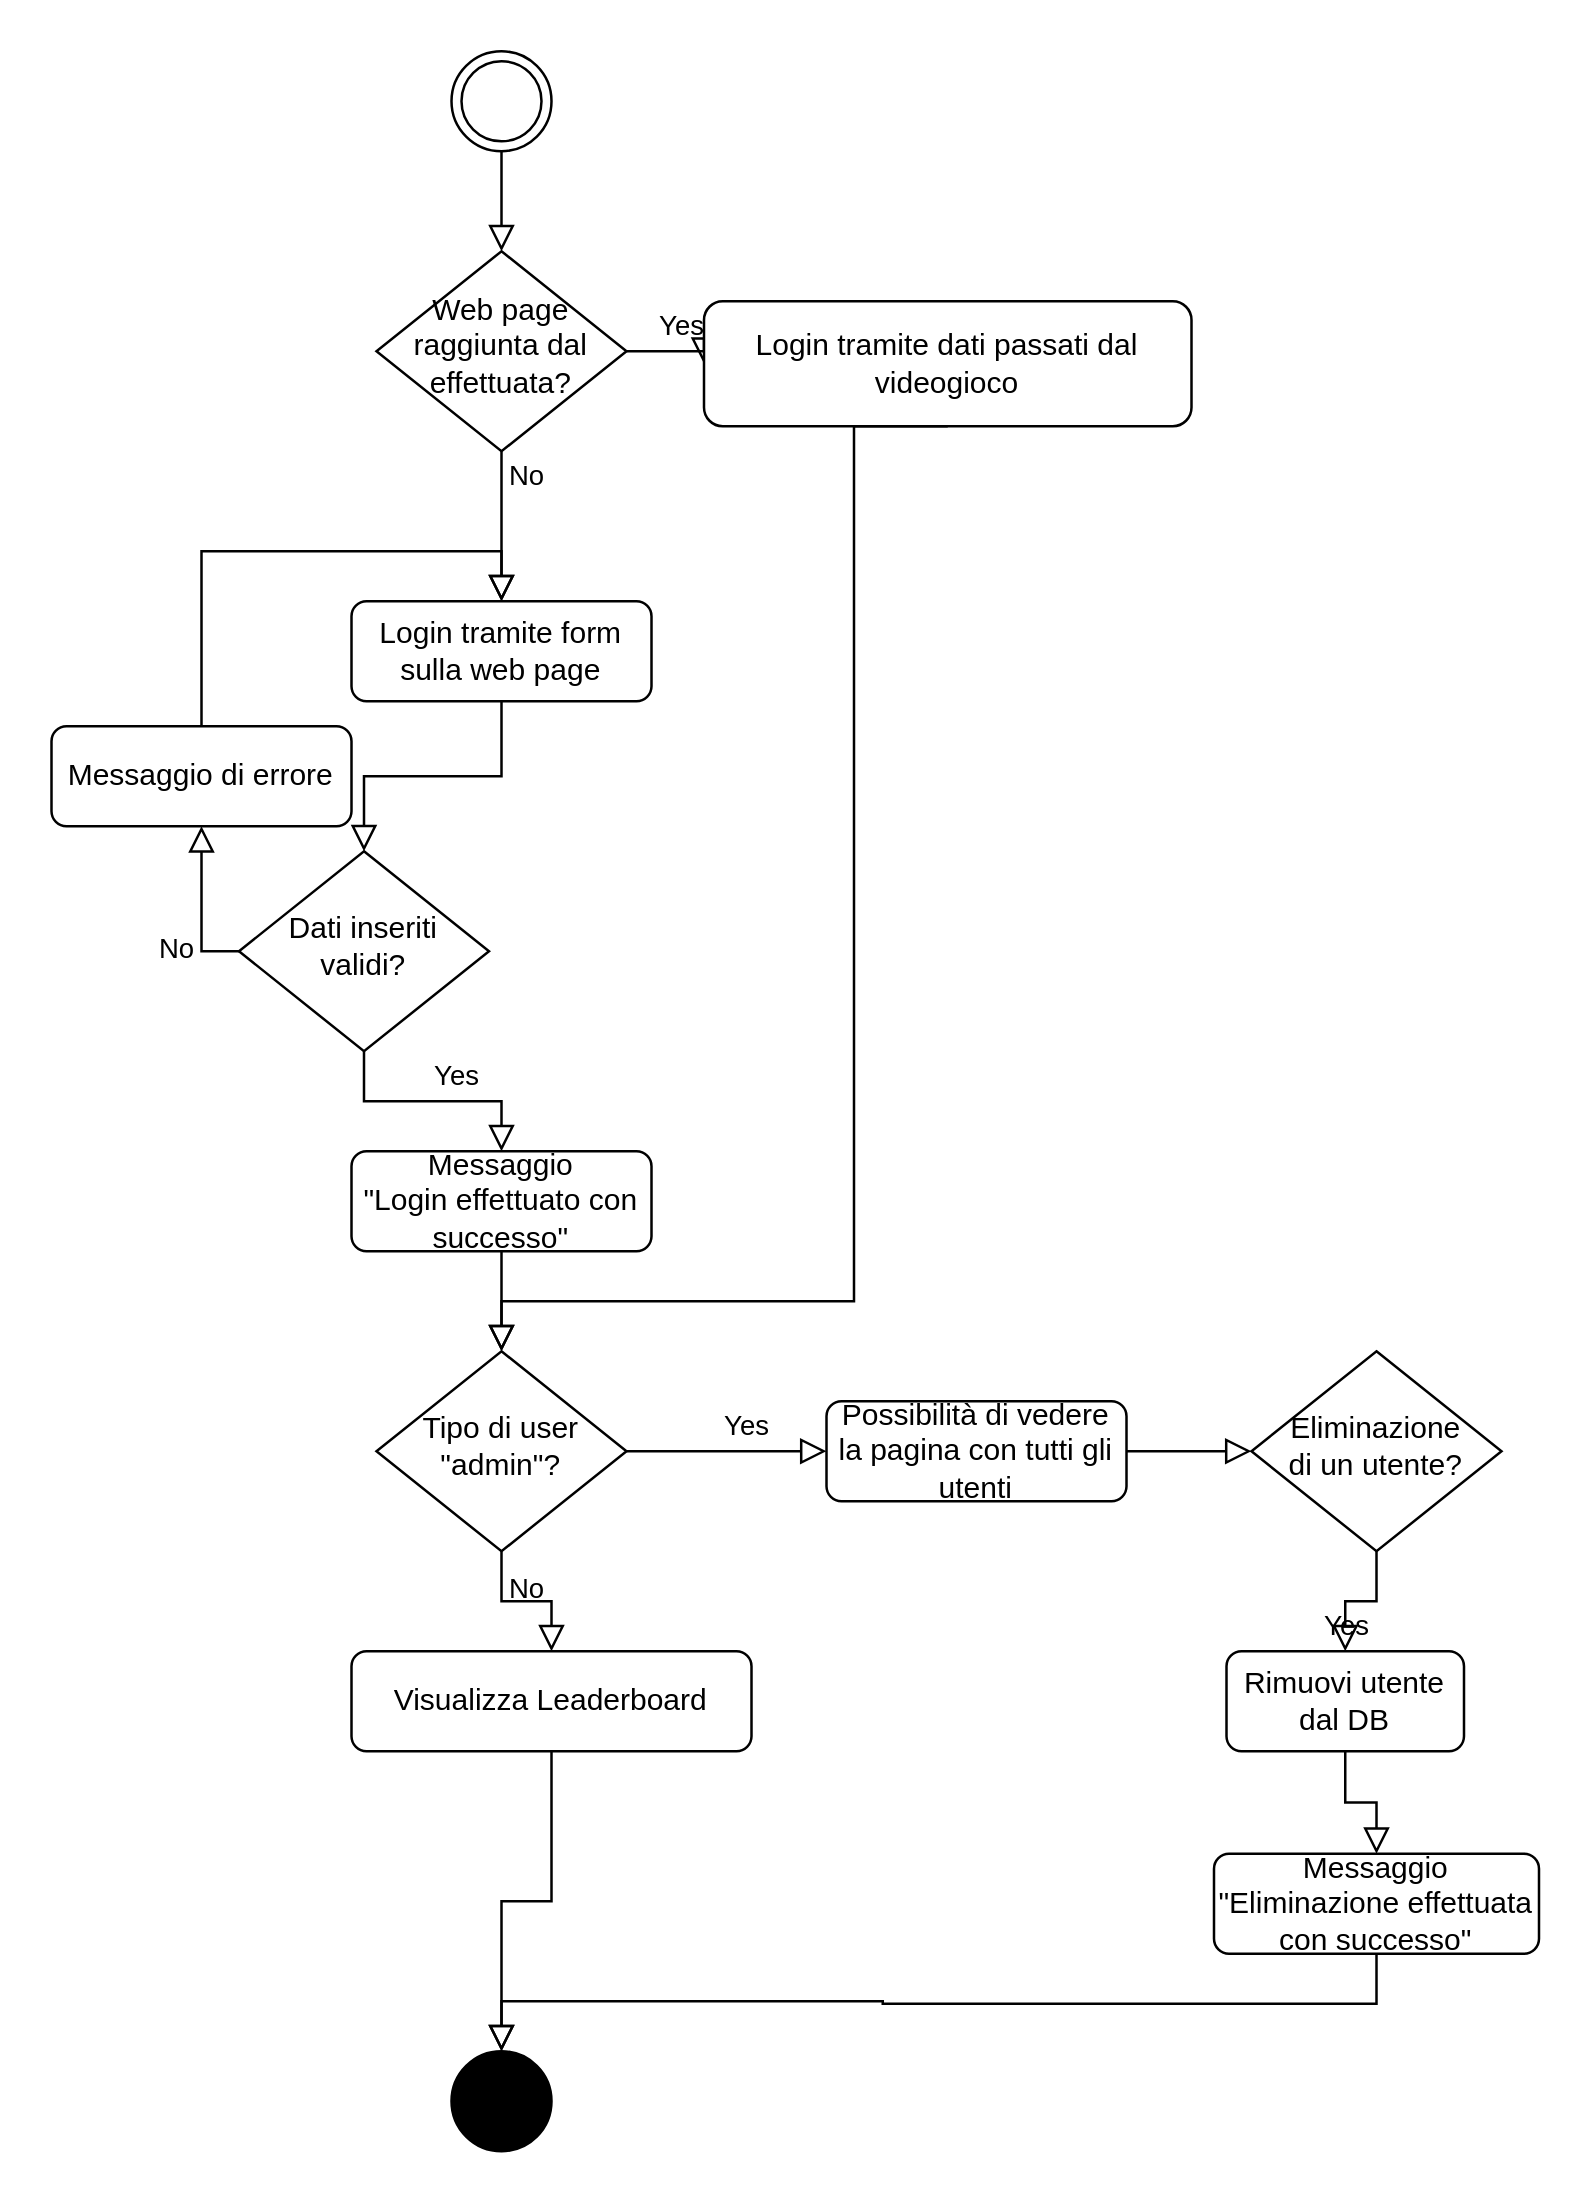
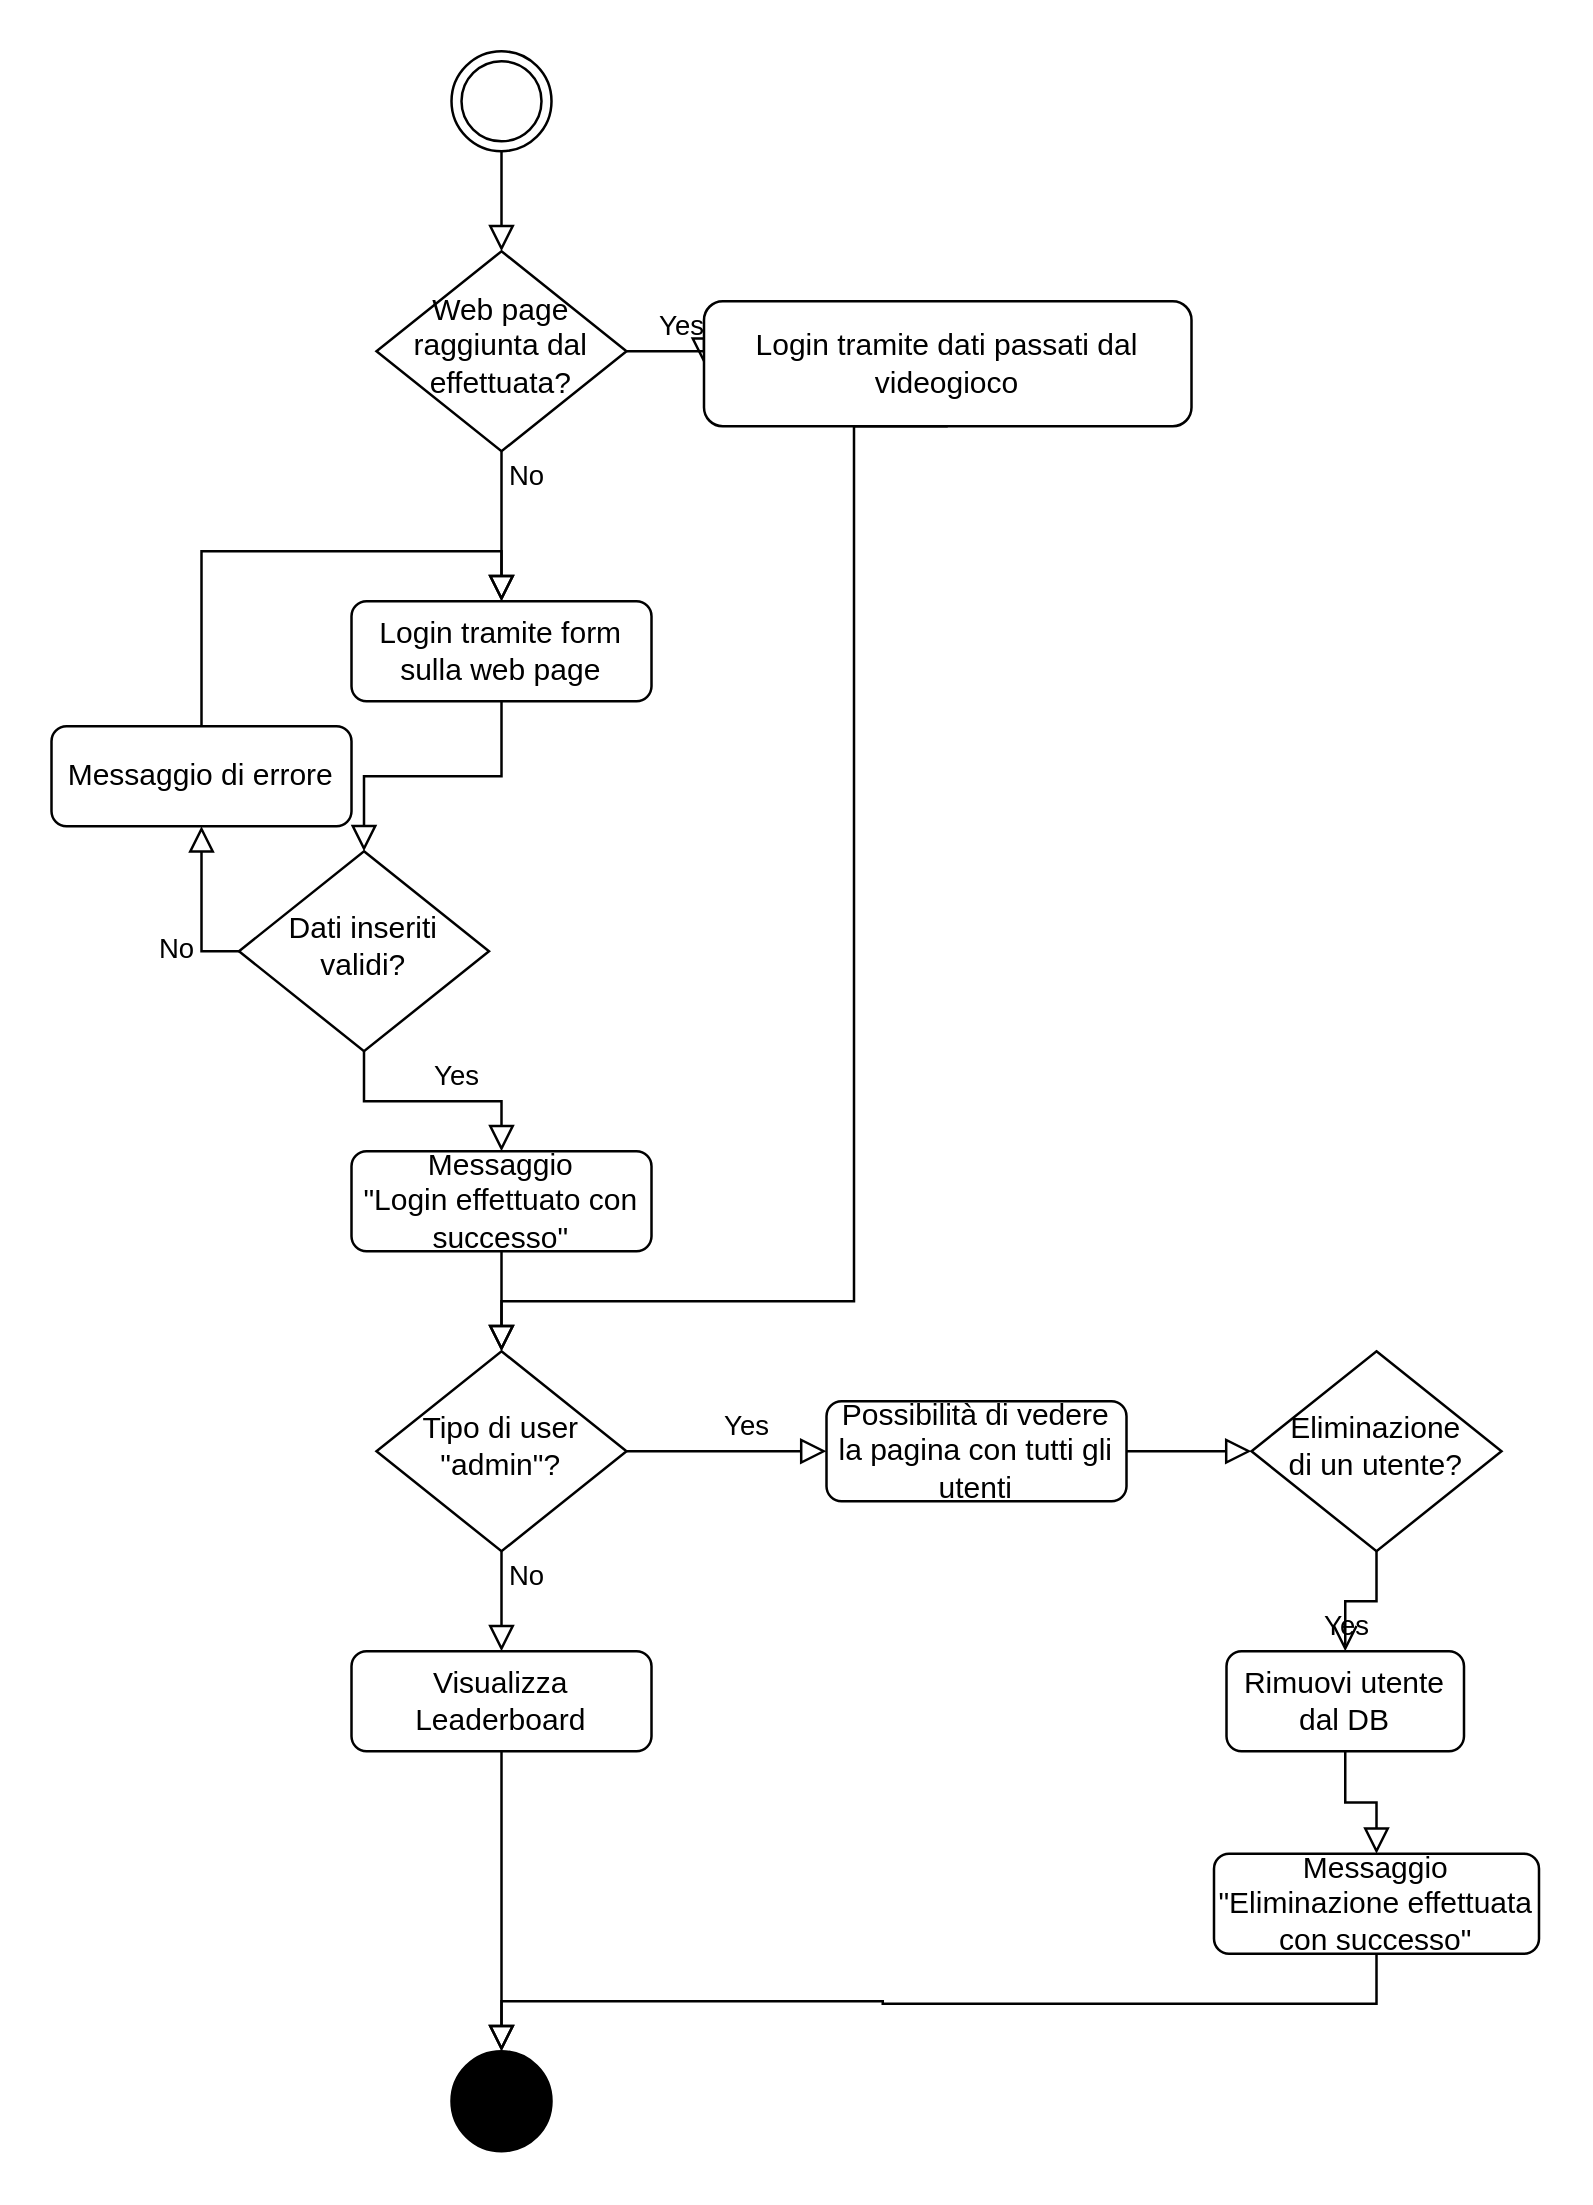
edge "Eliminazione di un utente?" -> "Rimuovi utente dal DB": arrowhead block -> open
node "Visualizza Leaderboard": size 400x100 -> 300x100
